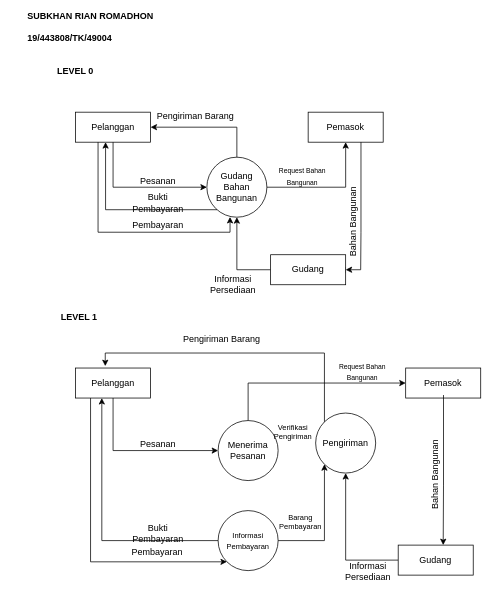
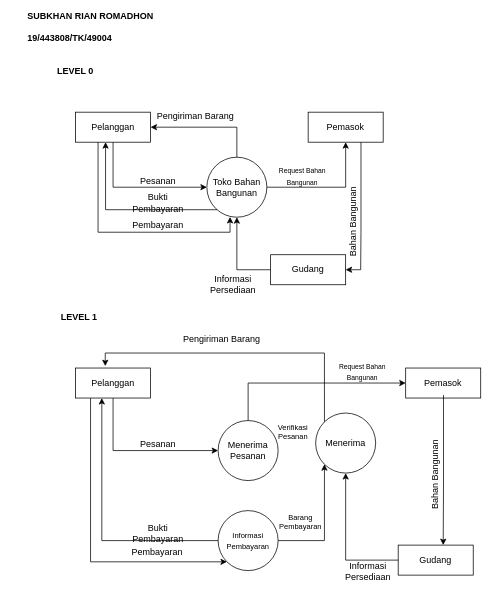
node "Gudang Bahan Bangunan": label "Gudang Bahan Bangunan" -> "Toko Bahan Bangunan"
node "Verifikasi Pengiriman": label "Verifikasi Pengiriman" -> "Verifikasi Pesanan"
node "Pengiriman": label "Pengiriman" -> "Menerima"
